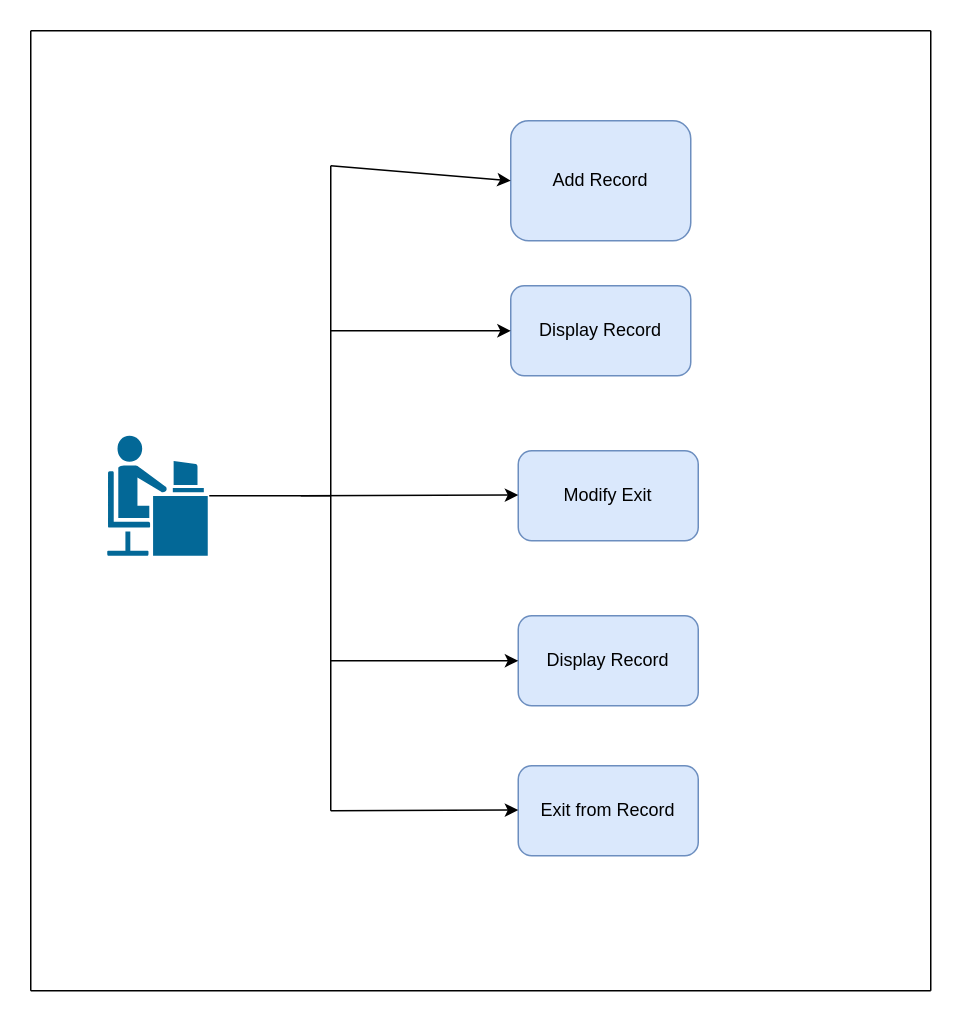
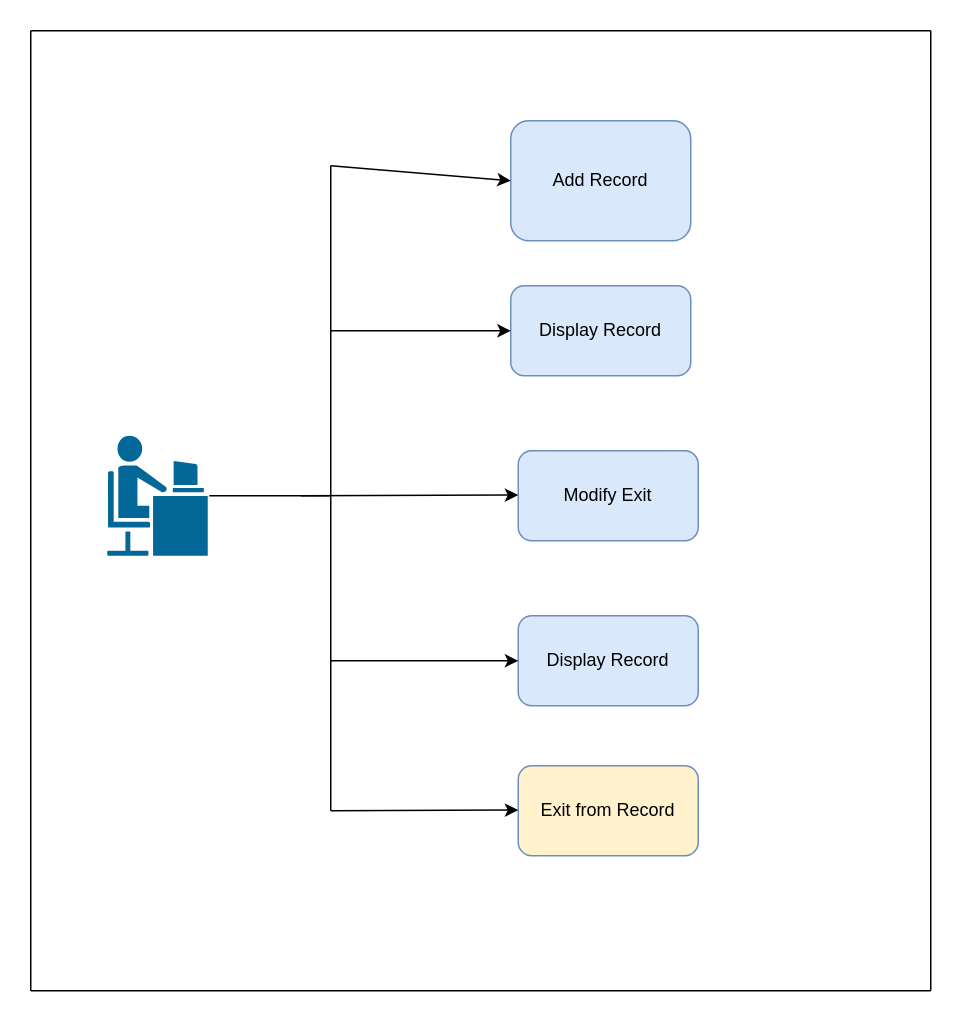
node "Exit from Record": fillcolor #dae8fc -> #fff2cc
